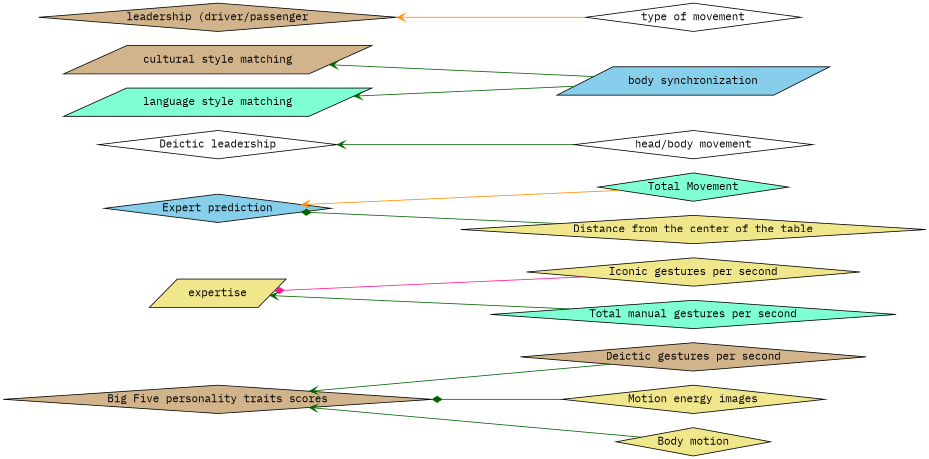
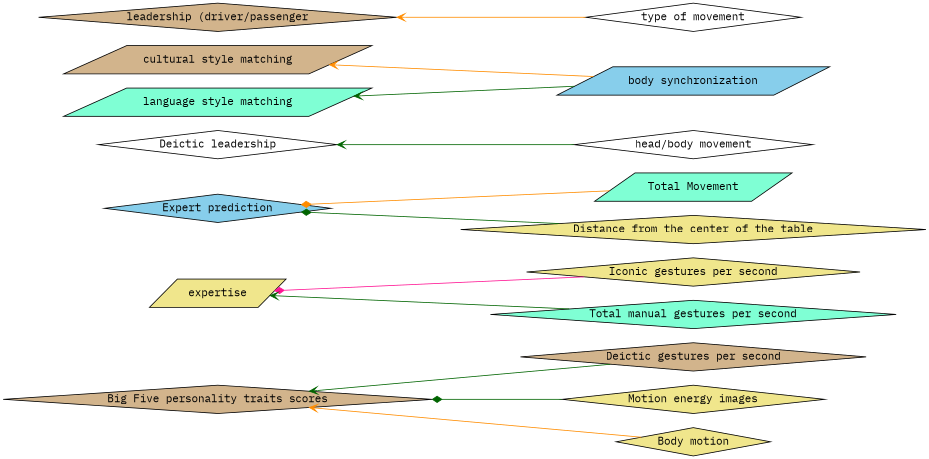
edge "body synchronization" -> "cultural style matching": color darkgreen -> darkorange
node "Total Movement": shape diamond -> parallelogram
edge "Total Movement" -> "Expert prediction": arrowhead vee -> diamond
edge "Body motion" -> "Big Five personality traits scores": color darkgreen -> darkorange
